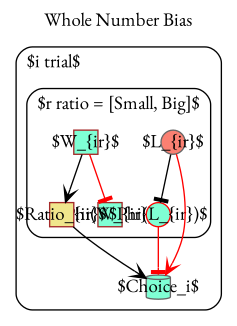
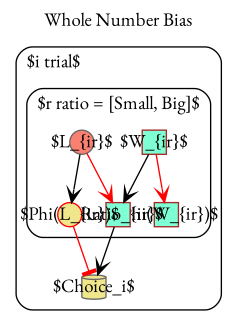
edge "$W_{ir}$" -> "$Phi(W_{ir})$": arrowhead tee -> vee
edge "$L_{ir}$" -> "$Phi(L_{ir})$": arrowhead tee -> vee
edge "$L_{ir}$" -> "$Choice_i$": now "$L_{ir}$" -> "$Ratio_{ir}$"
node "$Ratio_{ir}$": fillcolor khaki -> aquamarine
node "$Phi(L_{ir})$": fillcolor aquamarine -> khaki
node "$Choice_i$": fillcolor aquamarine -> khaki
